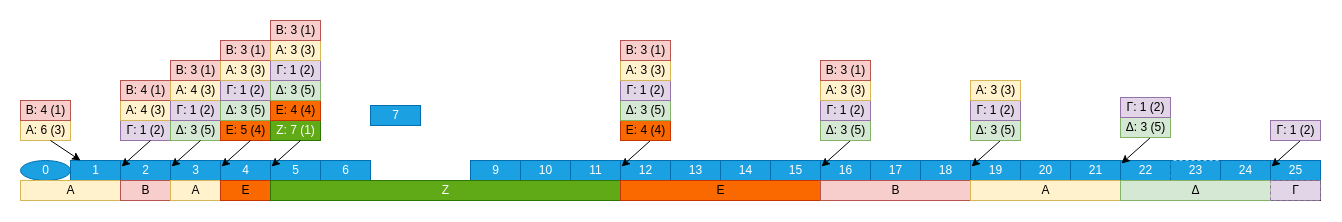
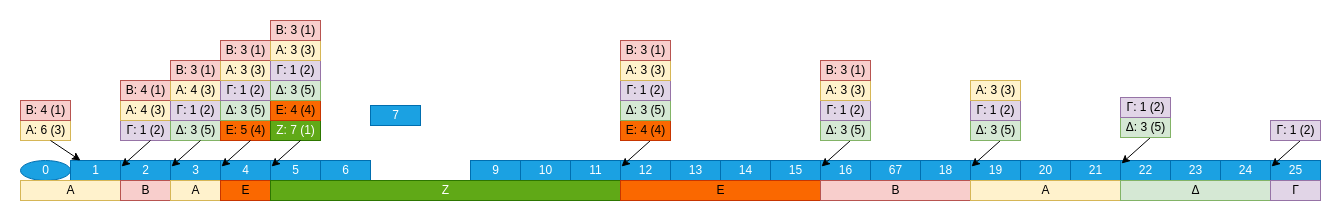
node "17": label "17" -> "67"
node "23": style dashed -> solid
node "Γ": style dashed -> solid
